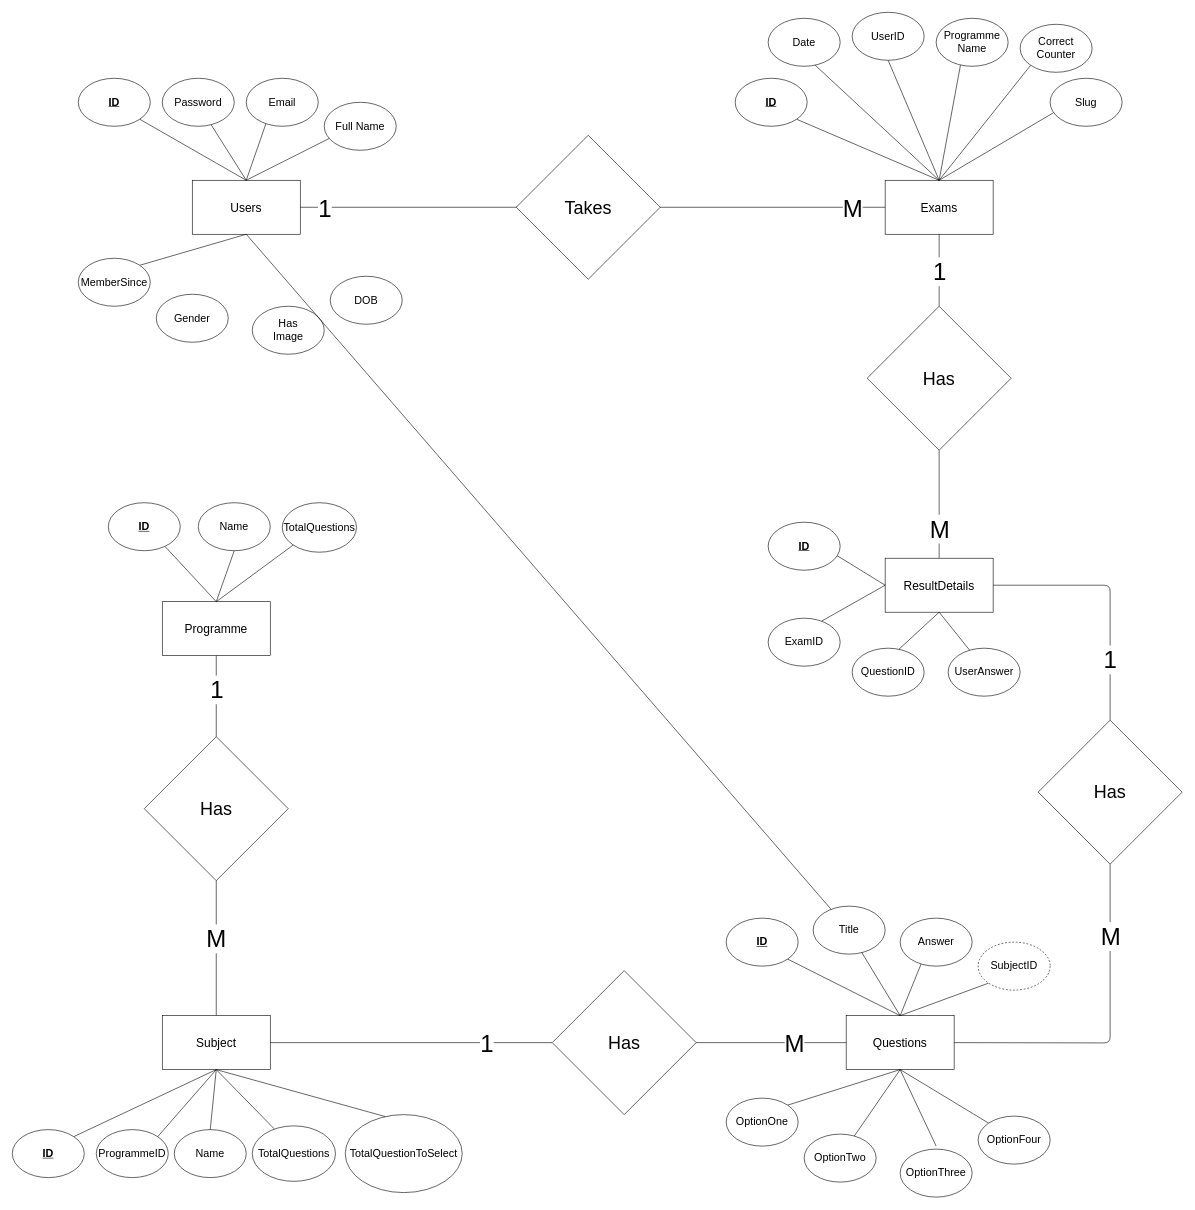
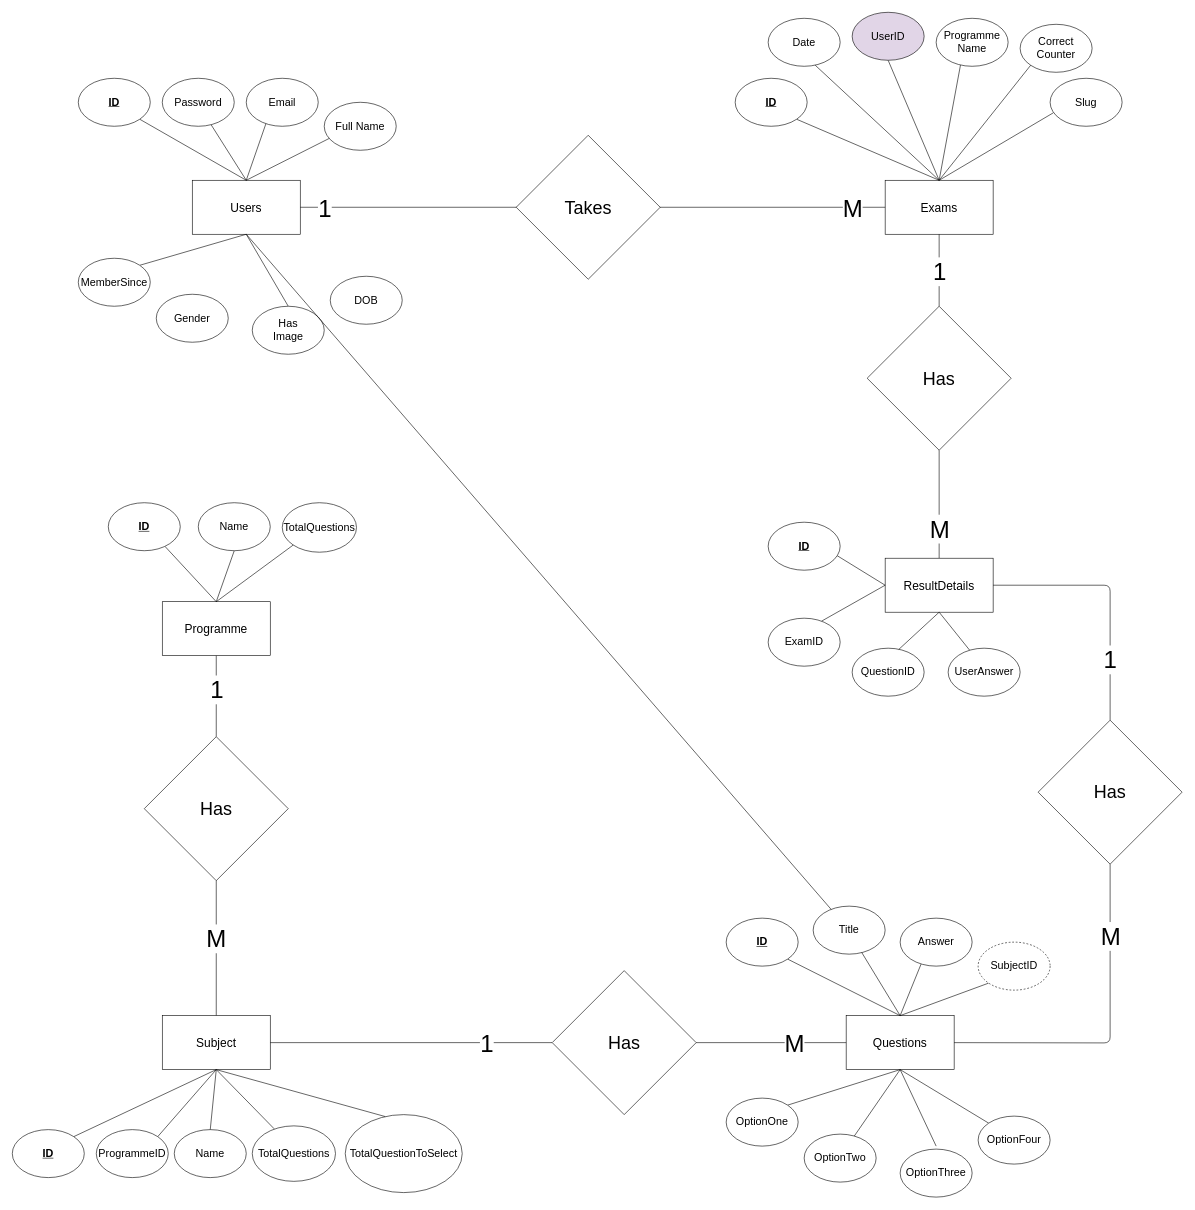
node "UserID": fillcolor #ffffff -> #e1d5e7
edge "Users" -- "Has Image": added
